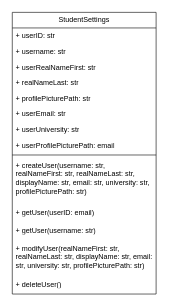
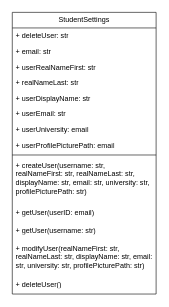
node "+ userID: str": label "+ userID: str" -> "+ deleteUser: str"
node "+ username: str": label "+ username: str" -> "+ email: str"
node "+ profilePicturePath: str": label "+ profilePicturePath: str" -> "+ userDisplayName: str"
node "+ userUniversity: str": label "+ userUniversity: str" -> "+ userUniversity: email"
